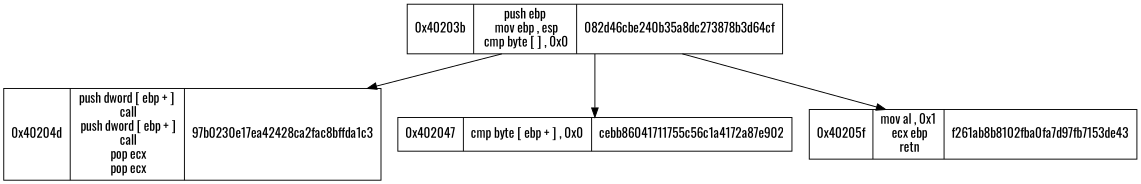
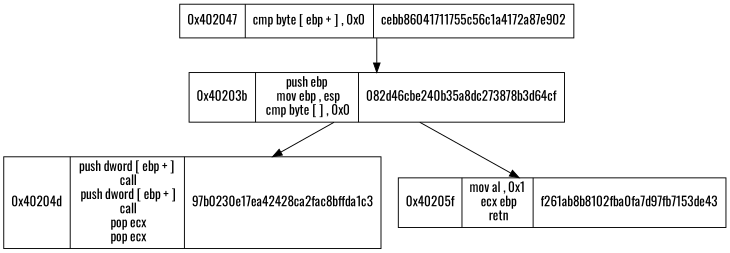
edge "0x40203b" -> "0x402047": reversed
